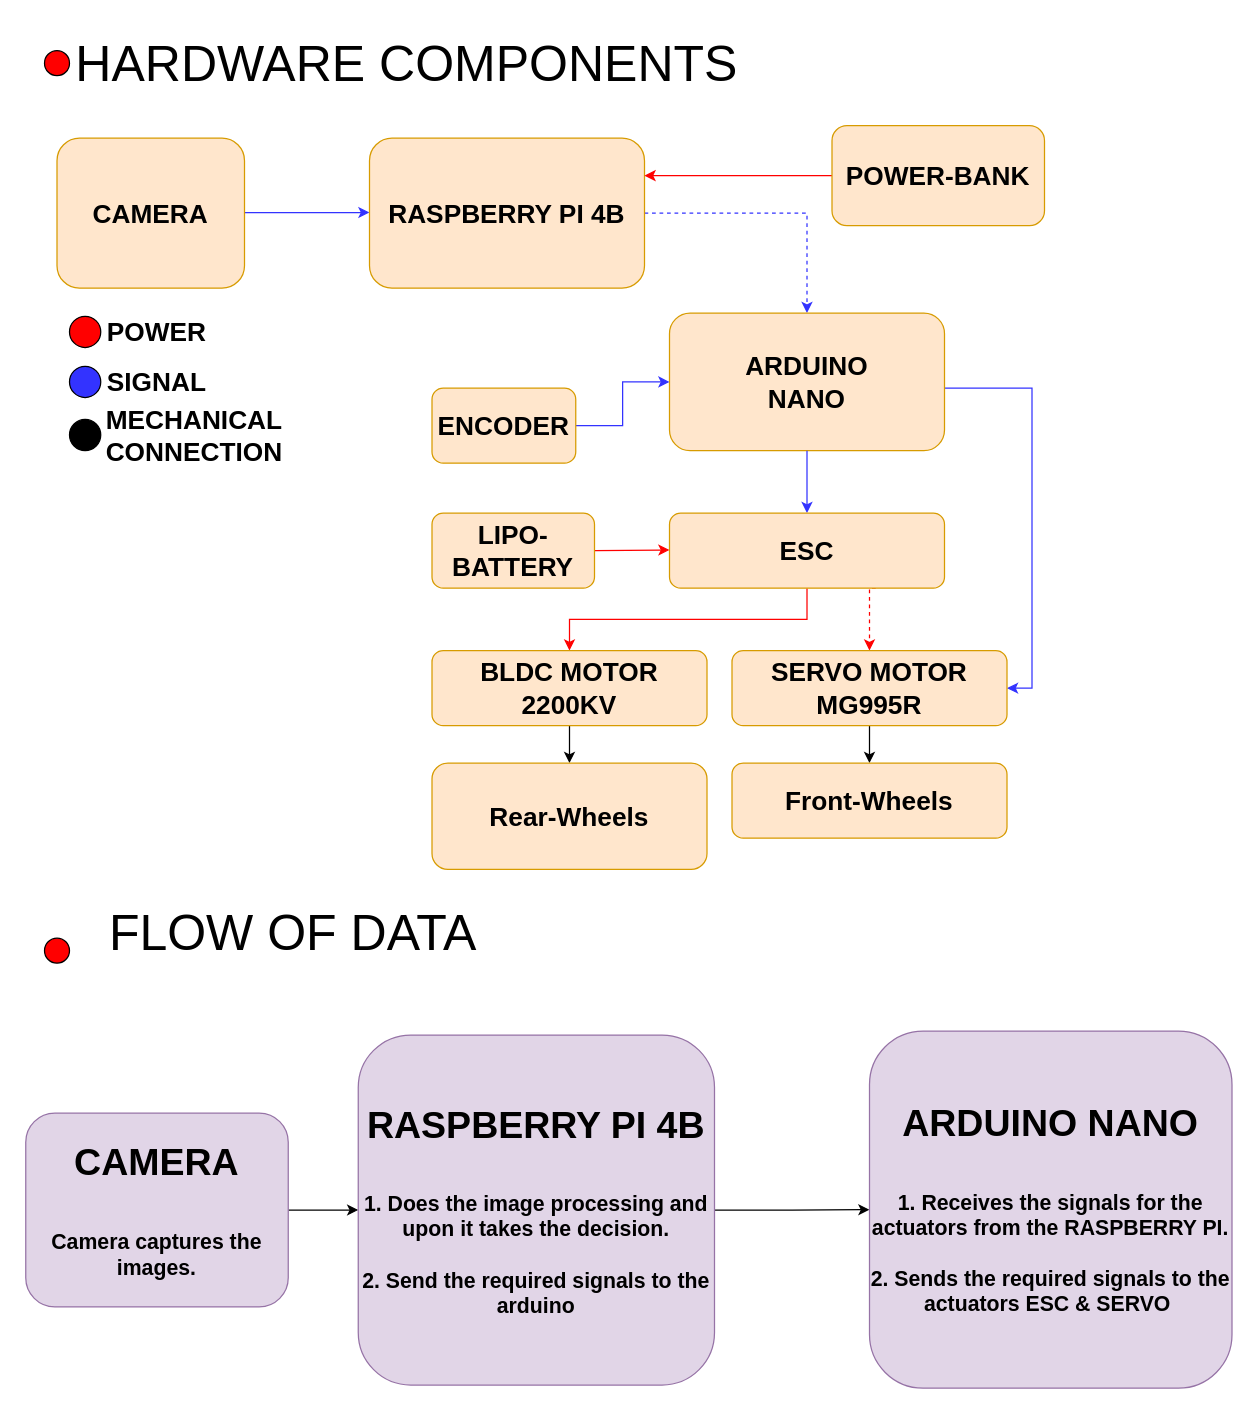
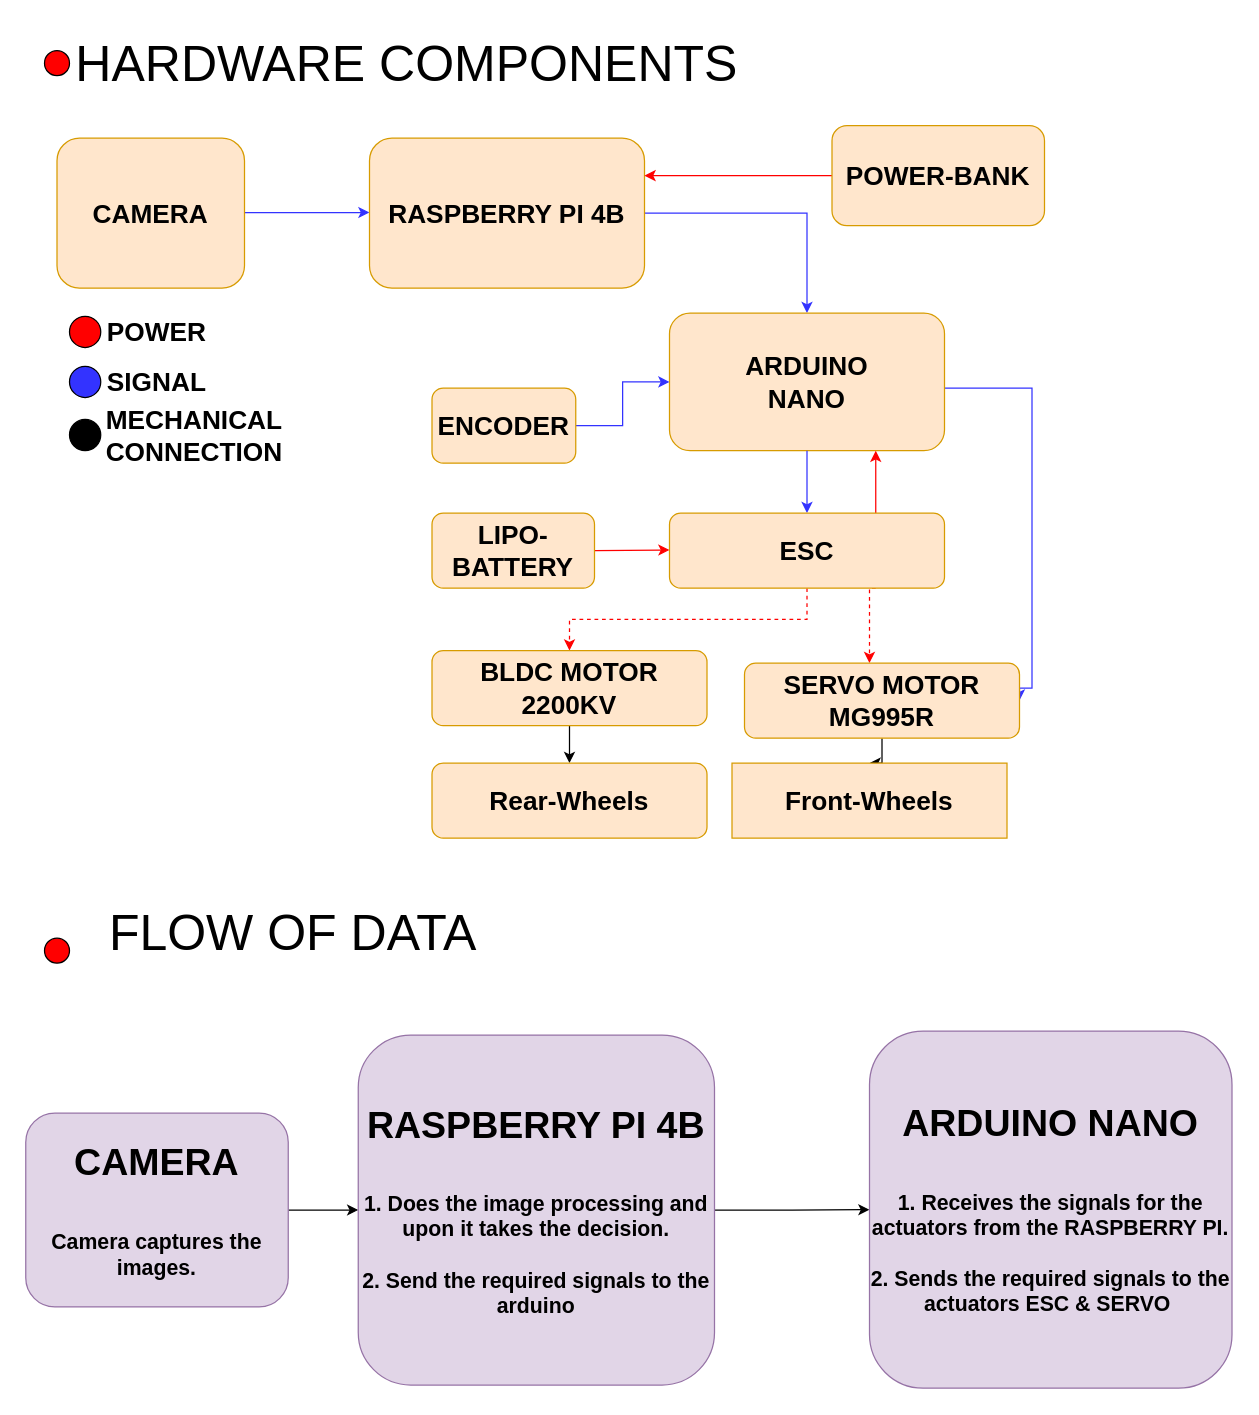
edge "RASPBERRY PI 4B" -> "ARDUINO NANO": style dashed -> solid
edge "ESC" -> "ARDUINO NANO": added
edge "ESC" -> "BLDC MOTOR 2200KV": style solid -> dashed
node "SERVO MOTOR MG995R": moved (869, 688) -> (882, 701)
node "Front-Wheels": shape rounded rectangle -> rectangle
node "Rear-Wheels": size 275x106 -> 275x75
